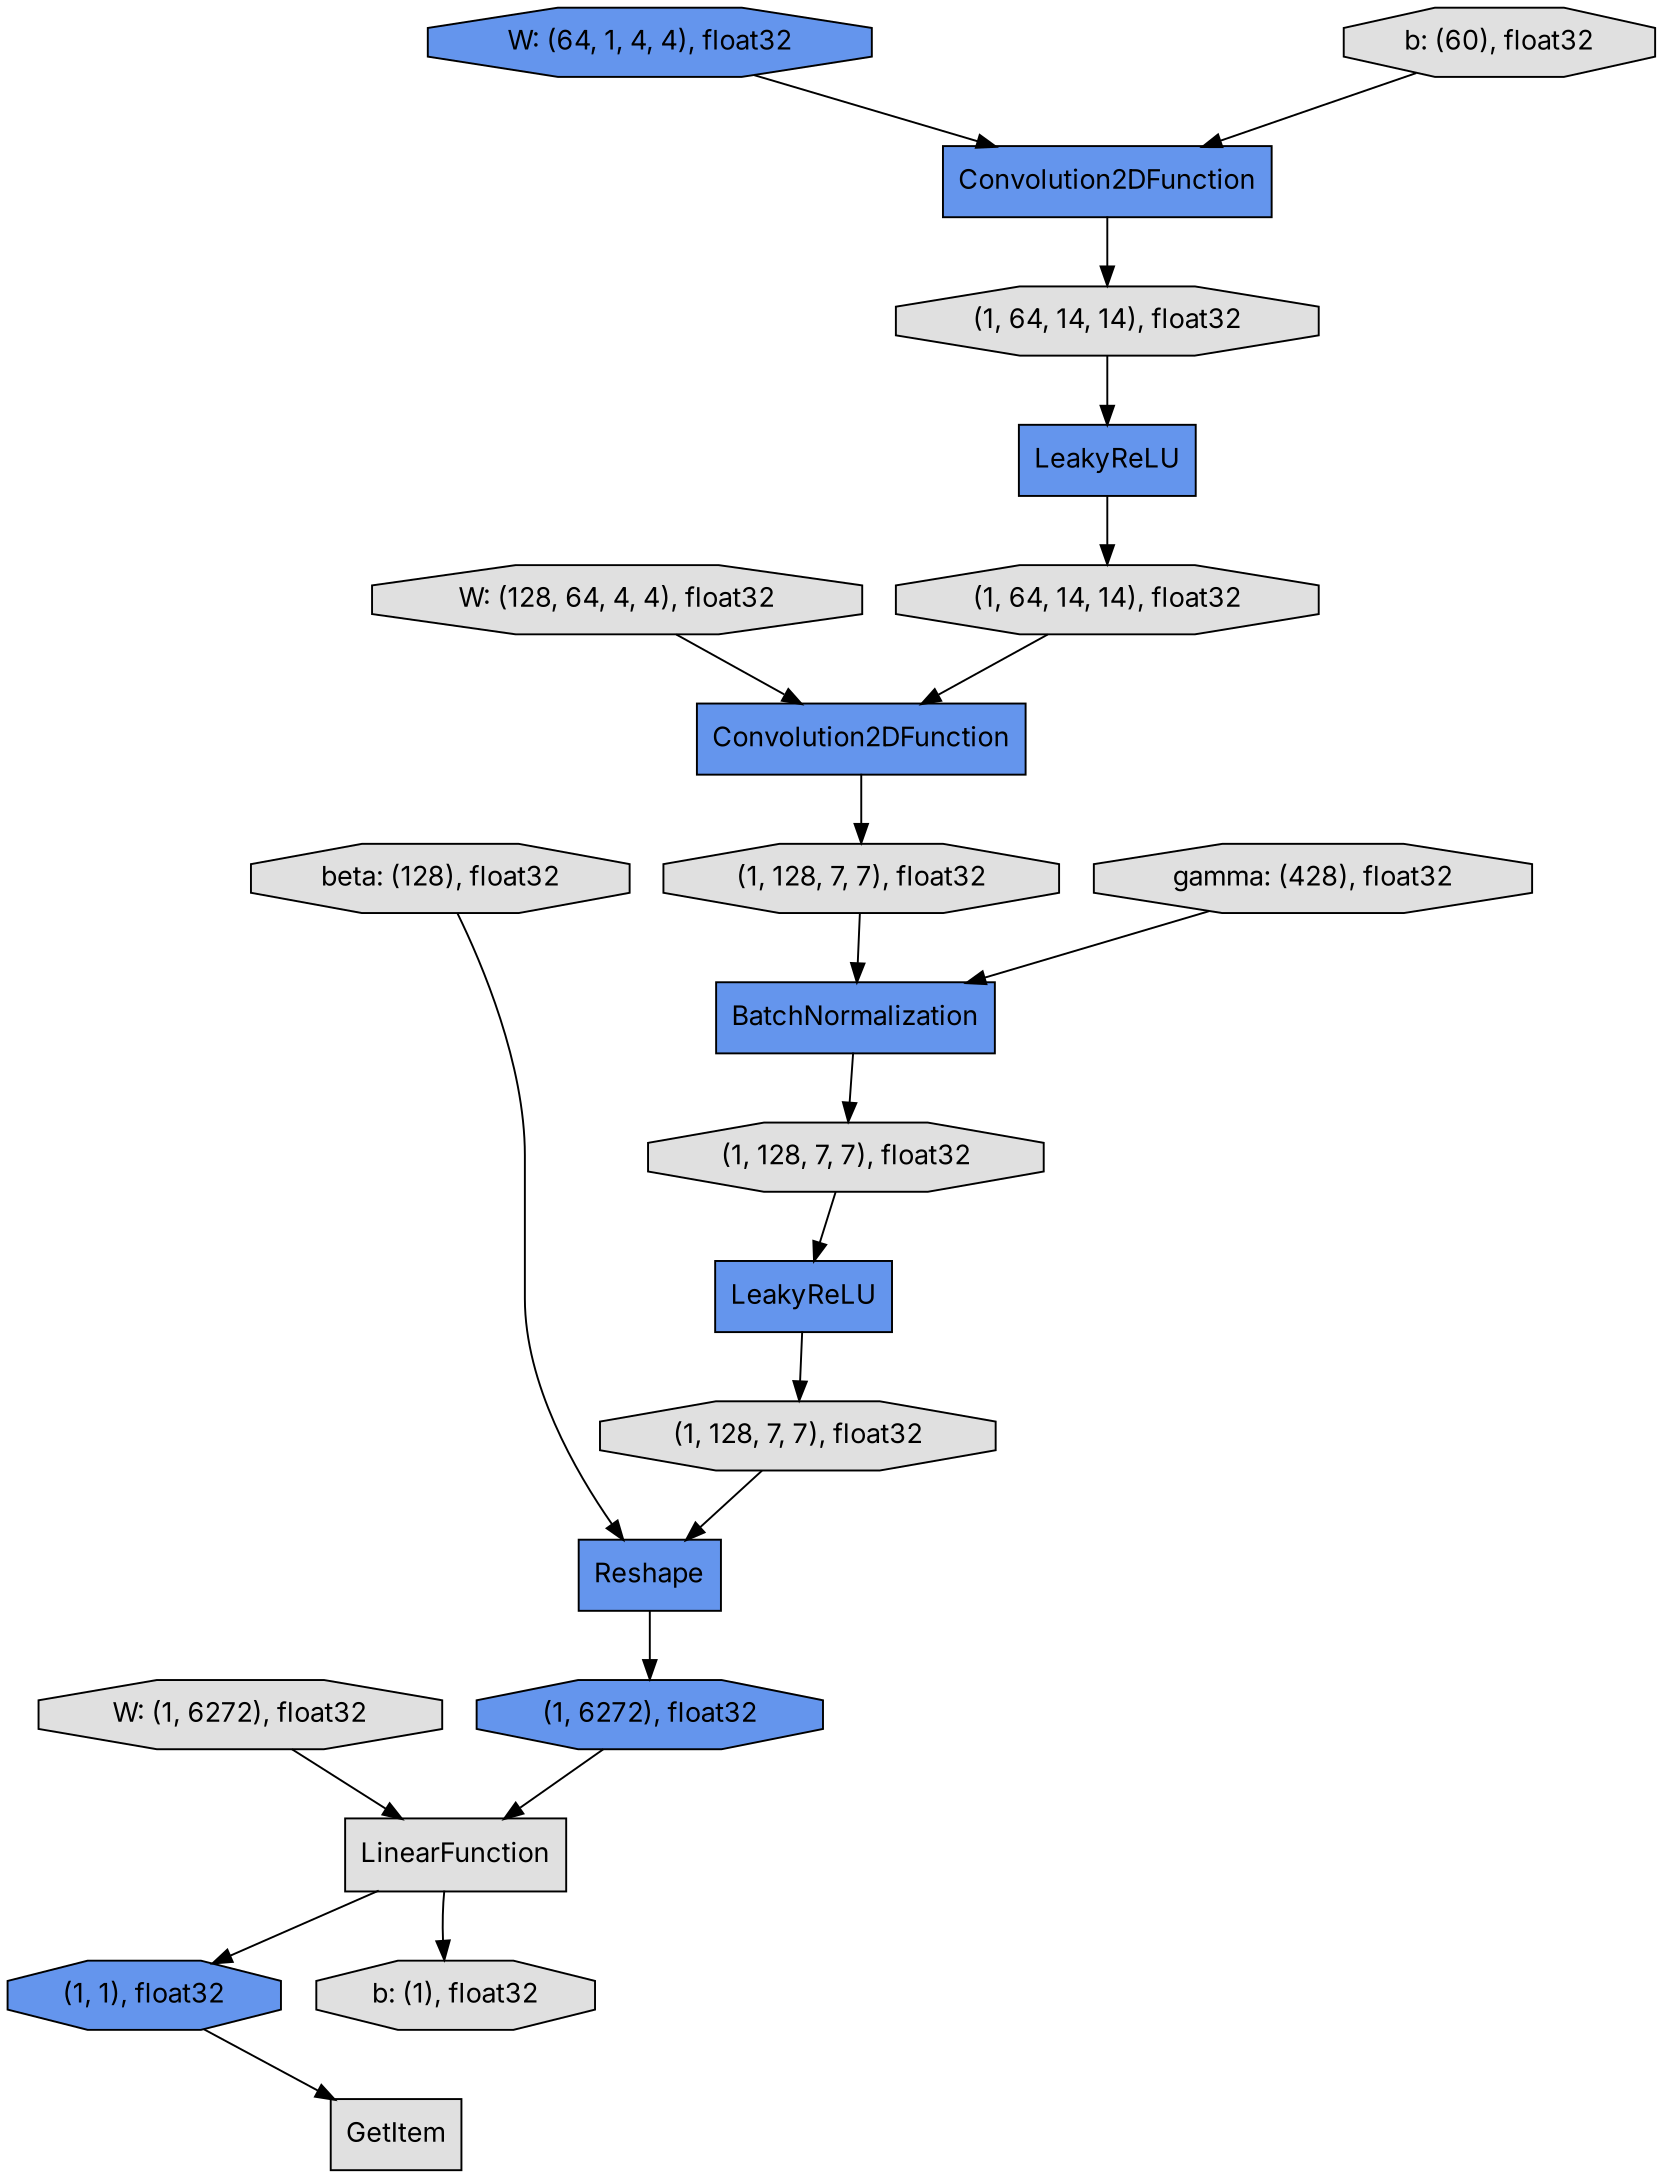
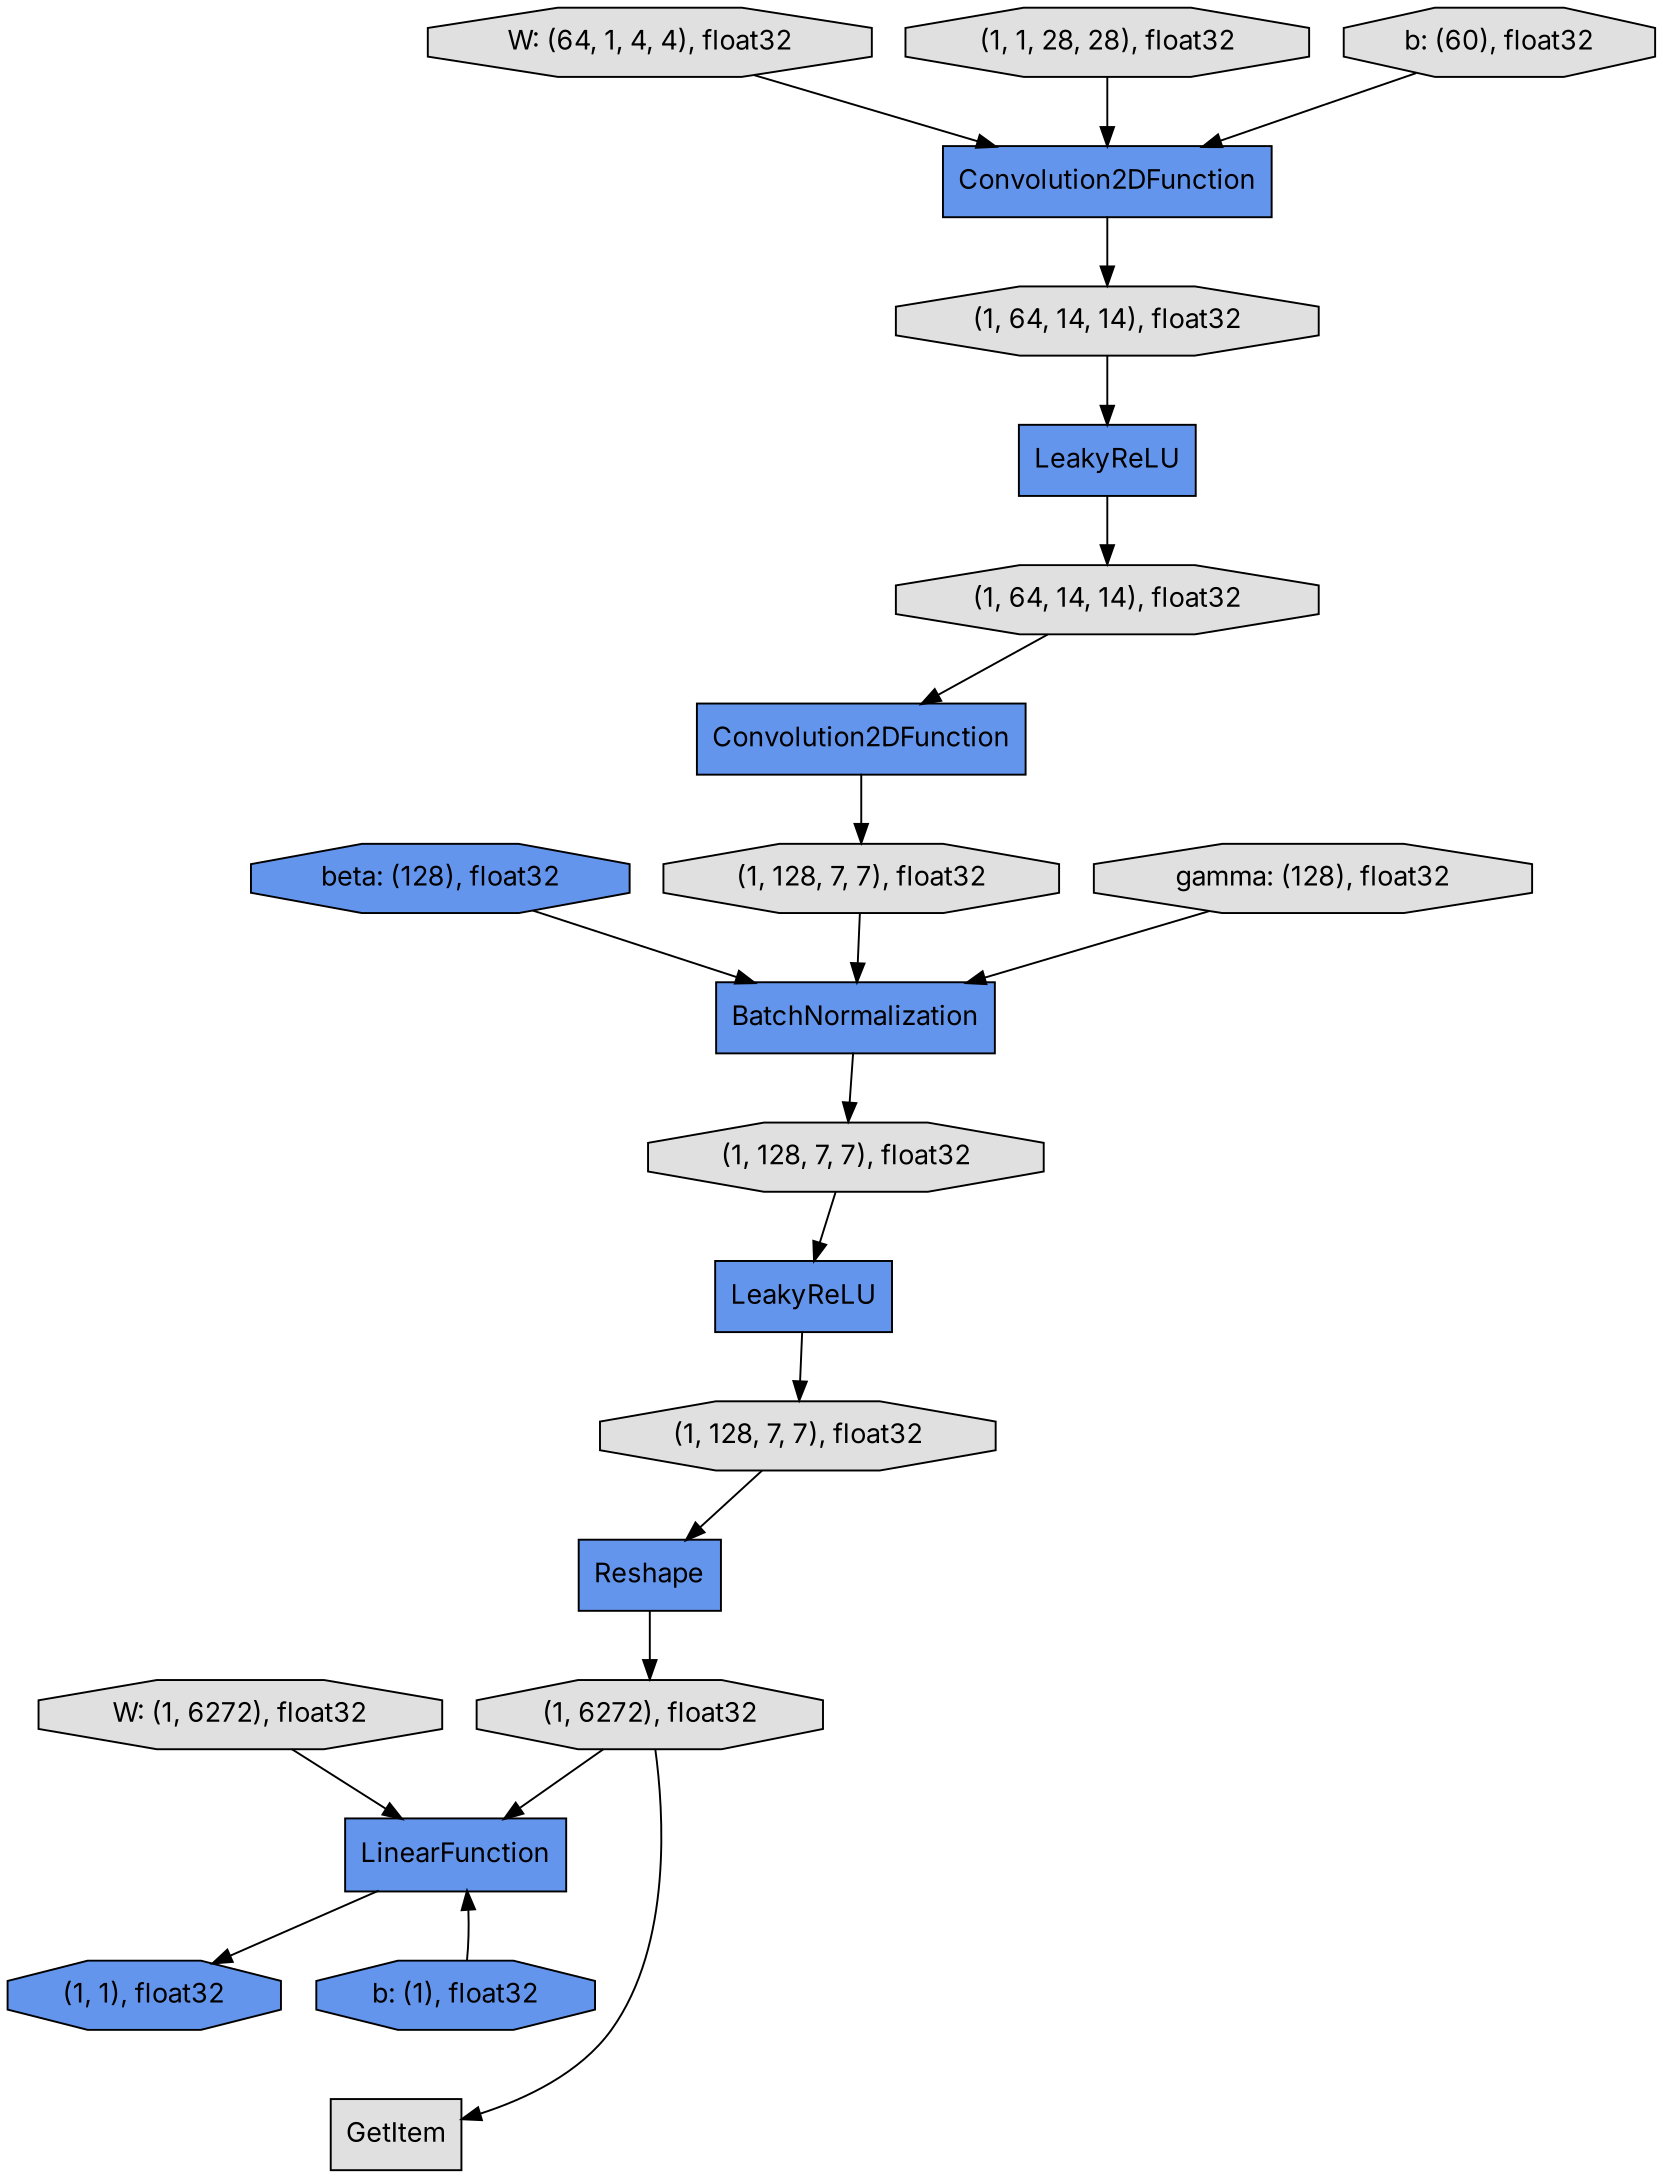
node "W: (64, 1, 4, 4), float32": fillcolor #6495ed -> #e0e0e0
node "(1, 1, 28, 28), float32": added
node "W: (128, 64, 4, 4), float32": removed
node "beta: (128), float32": fillcolor #e0e0e0 -> #6495ed
node "gamma: (428), float32": label "gamma: (428), float32" -> "gamma: (128), float32"
edge "beta: (128), float32" -> "Reshape": now "beta: (128), float32" -> "BatchNormalization"
node "(1, 6272), float32": fillcolor #6495ed -> #e0e0e0
node "LinearFunction": fillcolor #e0e0e0 -> #6495ed
edge "LinearFunction" -> "b: (1), float32": reversed
node "b: (1), float32": fillcolor #e0e0e0 -> #6495ed
edge "(1, 1), float32" -> "GetItem": now "(1, 6272), float32" -> "GetItem"
